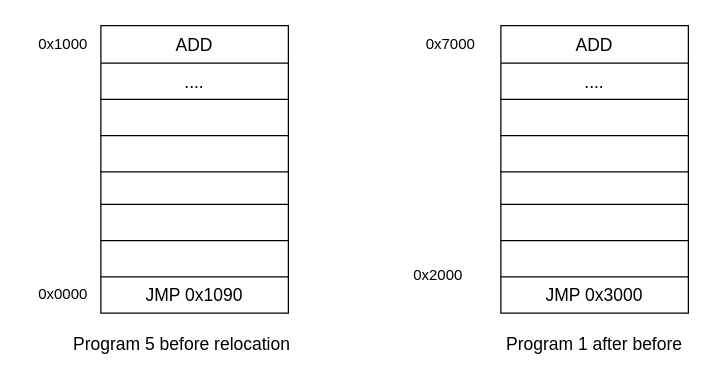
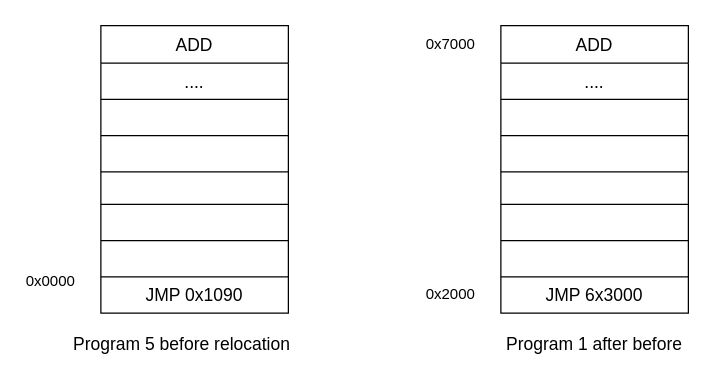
node "0x1000": removed
node "0x2000": moved (438, 276) -> (451, 294)
node "0x0000": moved (63, 294) -> (51, 282)
node "JMP 0x3000": label "JMP 0x3000" -> "JMP 6x3000"
